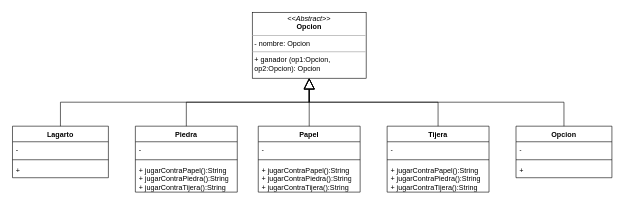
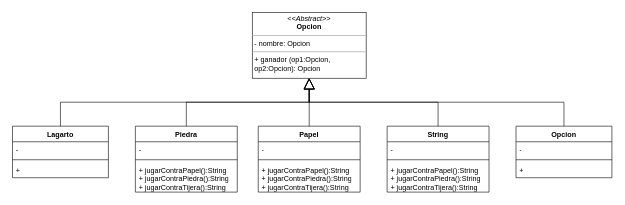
node "Tijera": label "Tijera" -> "String"
